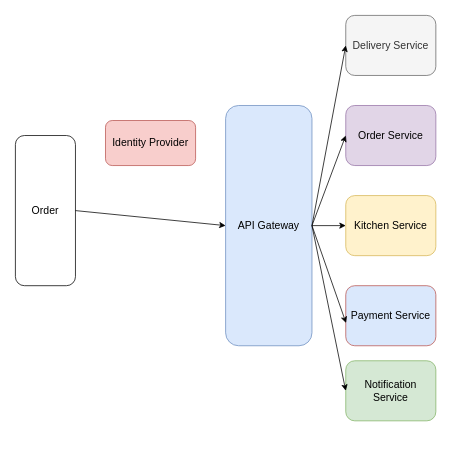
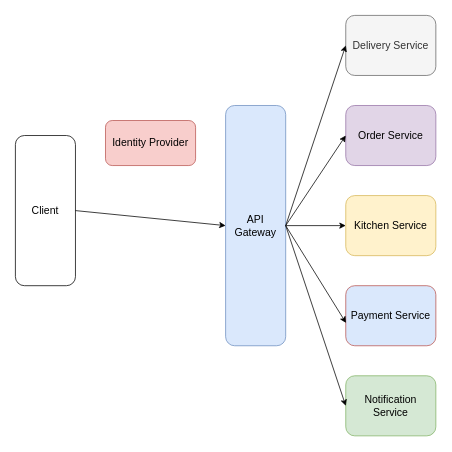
node "Order": label "Order" -> "Client"
node "API Gateway": size 86x240 -> 60x240
node "Notification Service": moved (390, 390) -> (390, 405)
